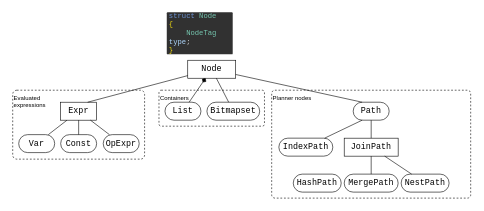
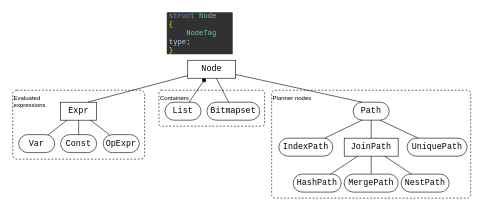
edge "Path" -- "UniquePath": added
node "UniquePath": added
edge "JoinPath" -- "HashPath": added
